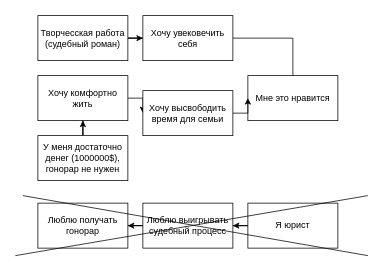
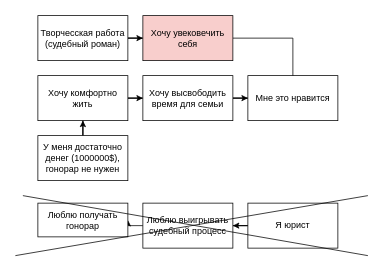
node "Хочу увековечить себя": fillcolor #ffffff -> #f8cecc
node "Хочу высвободить время для семьи": moved (188, 113) -> (188, 98)
node "Люблю получать гонорар": size 90x45 -> 90x34
